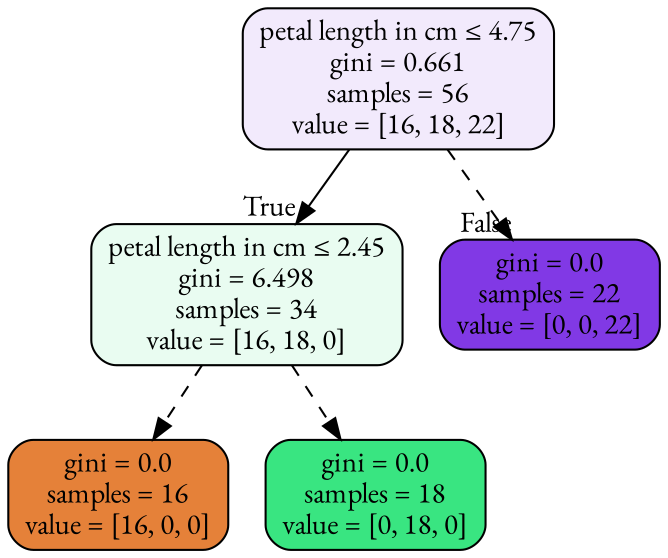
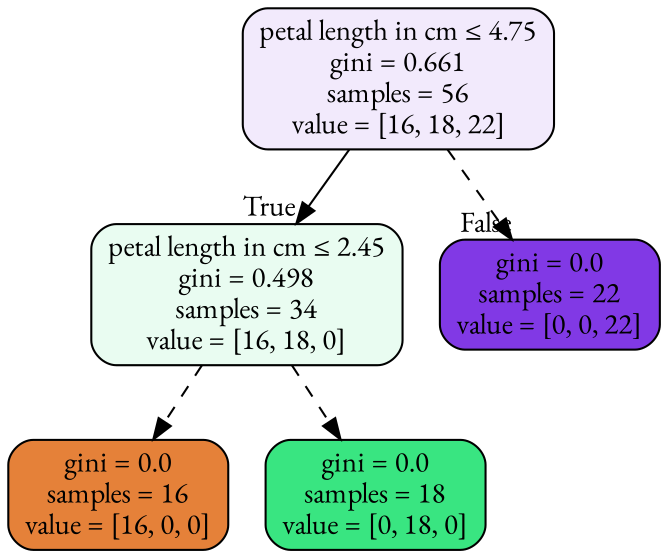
node "petal length in cm ≤ 2.45": text "gini = 6.498" -> "gini = 0.498"
